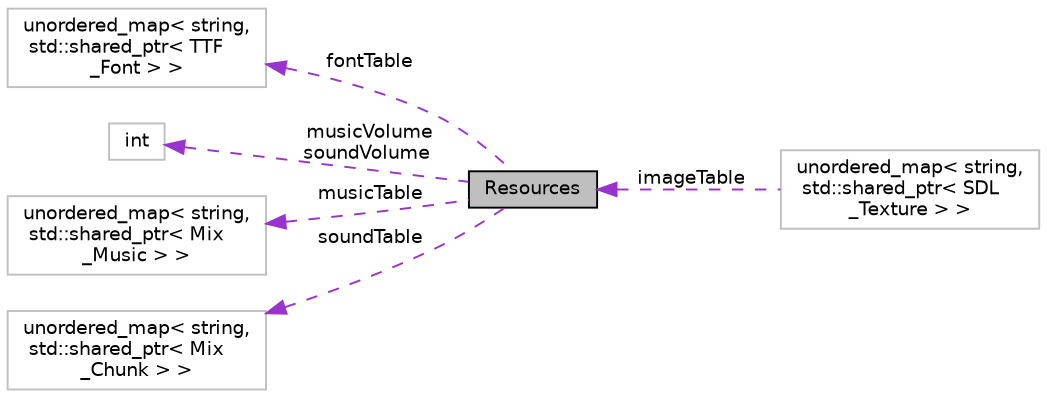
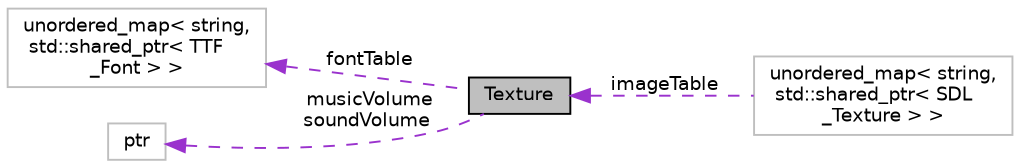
node "int": label "int" -> "ptr"
node "Resources": label "Resources" -> "Texture"
node "unordered_map< string, std::shared_ptr< Mix _Music > >": removed
node "unordered_map< string, std::shared_ptr< Mix _Chunk > >": removed
